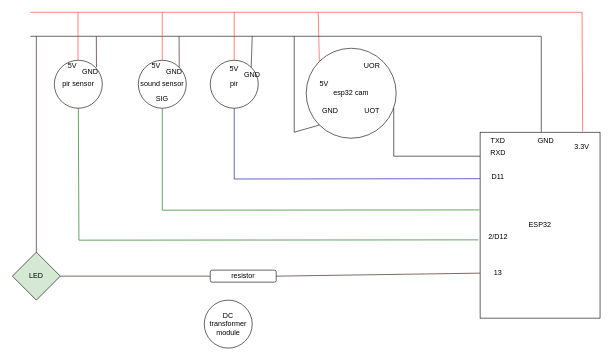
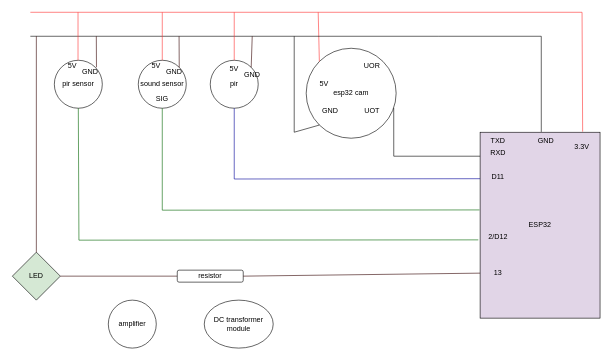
node "ESP32": fillcolor #ffffff -> #e1d5e7
node "resistor": moved (243, 276) -> (210, 276)
node "amplifier": added
node "DC transformer module": size 48x48 -> 69x48
